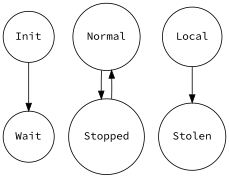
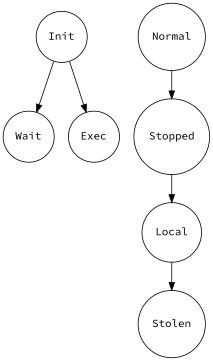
edge "Stopped" -> "Normal": now "Stopped" -> "Local"
node "Exec": added
